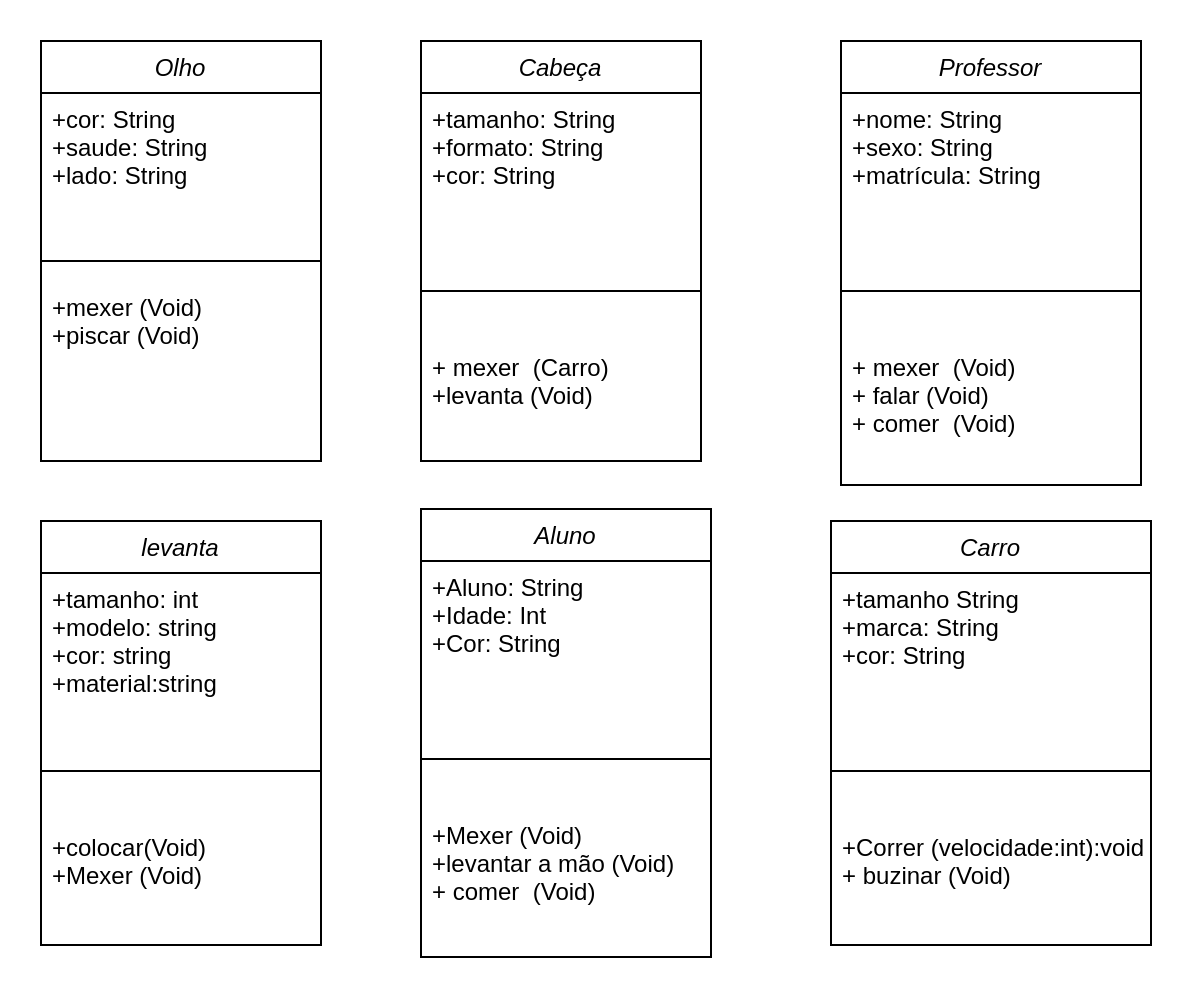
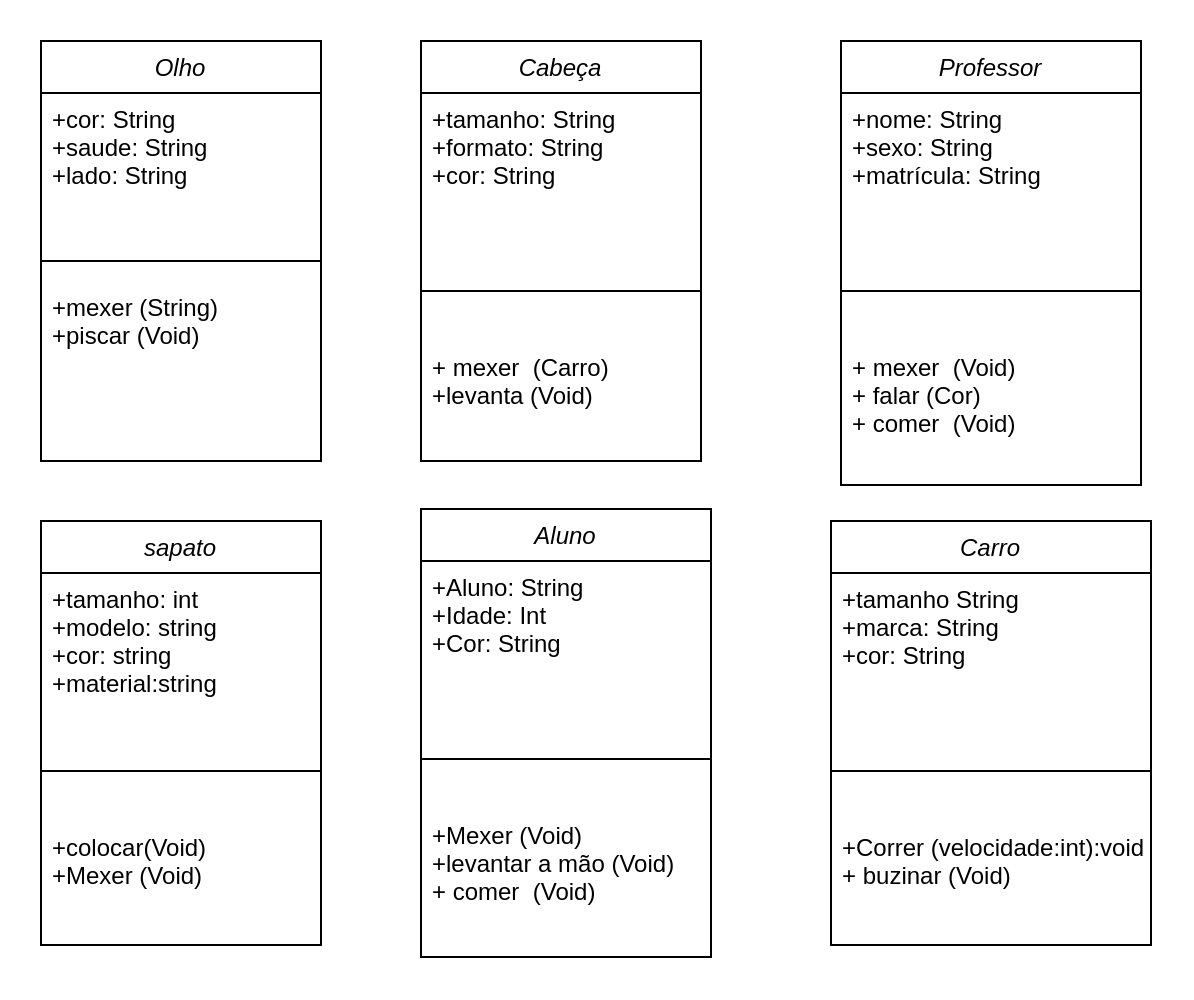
node "+mexer (Void) +piscar (Void)": label "+mexer (Void) +piscar (Void)" -> "+mexer (String) +piscar (Void)"
node "+ mexer (Void) + falar (Void) + comer (Void)": label "+ mexer (Void) + falar (Void) + comer (Void)" -> "+ mexer (Void) + falar (Cor) + comer (Void)"
node "levanta": label "levanta" -> "sapato"
